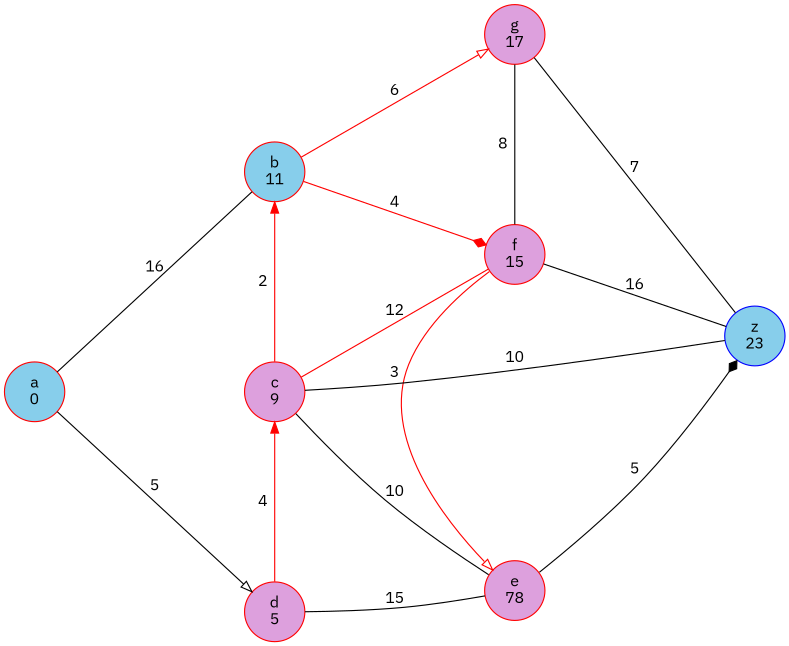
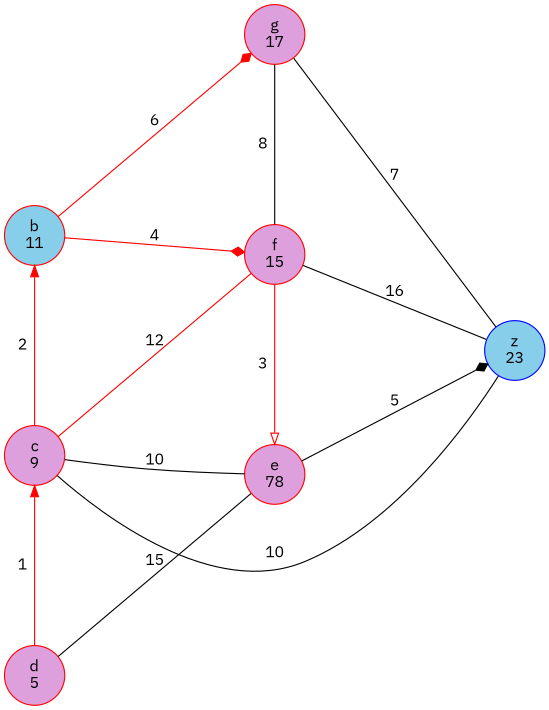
edge "b 11" -> "g 17": arrowhead onormal -> diamond
node "a 0": removed
edge "d 5" -> "c 9": label "4" -> "1"
